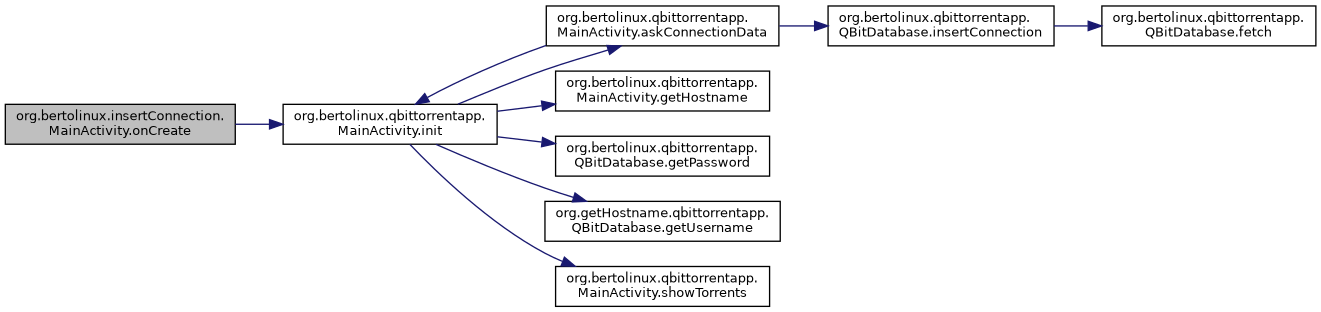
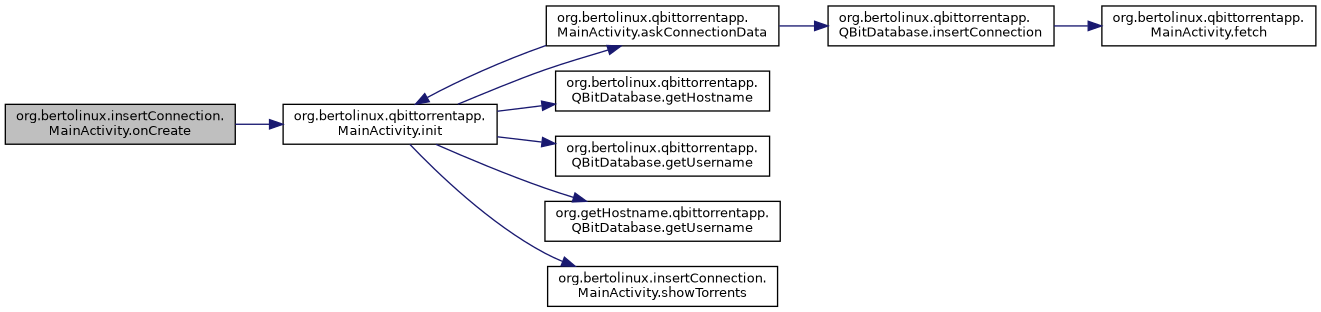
node "org.bertolinux.qbittorrentapp. QBitDatabase.fetch": label "org.bertolinux.qbittorrentapp. QBitDatabase.fetch" -> "org.bertolinux.qbittorrentapp. MainActivity.fetch"
node "org.bertolinux.qbittorrentapp. MainActivity.getHostname": label "org.bertolinux.qbittorrentapp. MainActivity.getHostname" -> "org.bertolinux.qbittorrentapp. QBitDatabase.getHostname"
node "org.bertolinux.qbittorrentapp. QBitDatabase.getPassword": label "org.bertolinux.qbittorrentapp. QBitDatabase.getPassword" -> "org.bertolinux.qbittorrentapp. QBitDatabase.getUsername"
node "org.bertolinux.qbittorrentapp. MainActivity.showTorrents": label "org.bertolinux.qbittorrentapp. MainActivity.showTorrents" -> "org.bertolinux.insertConnection. MainActivity.showTorrents"
